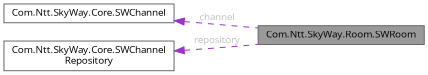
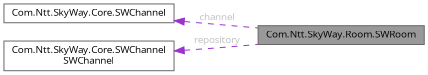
node "Com.Ntt.SkyWay.Core.SWChannel Repository": label "Com.Ntt.SkyWay.Core.SWChannel Repository" -> "Com.Ntt.SkyWay.Core.SWChannel SWChannel"
